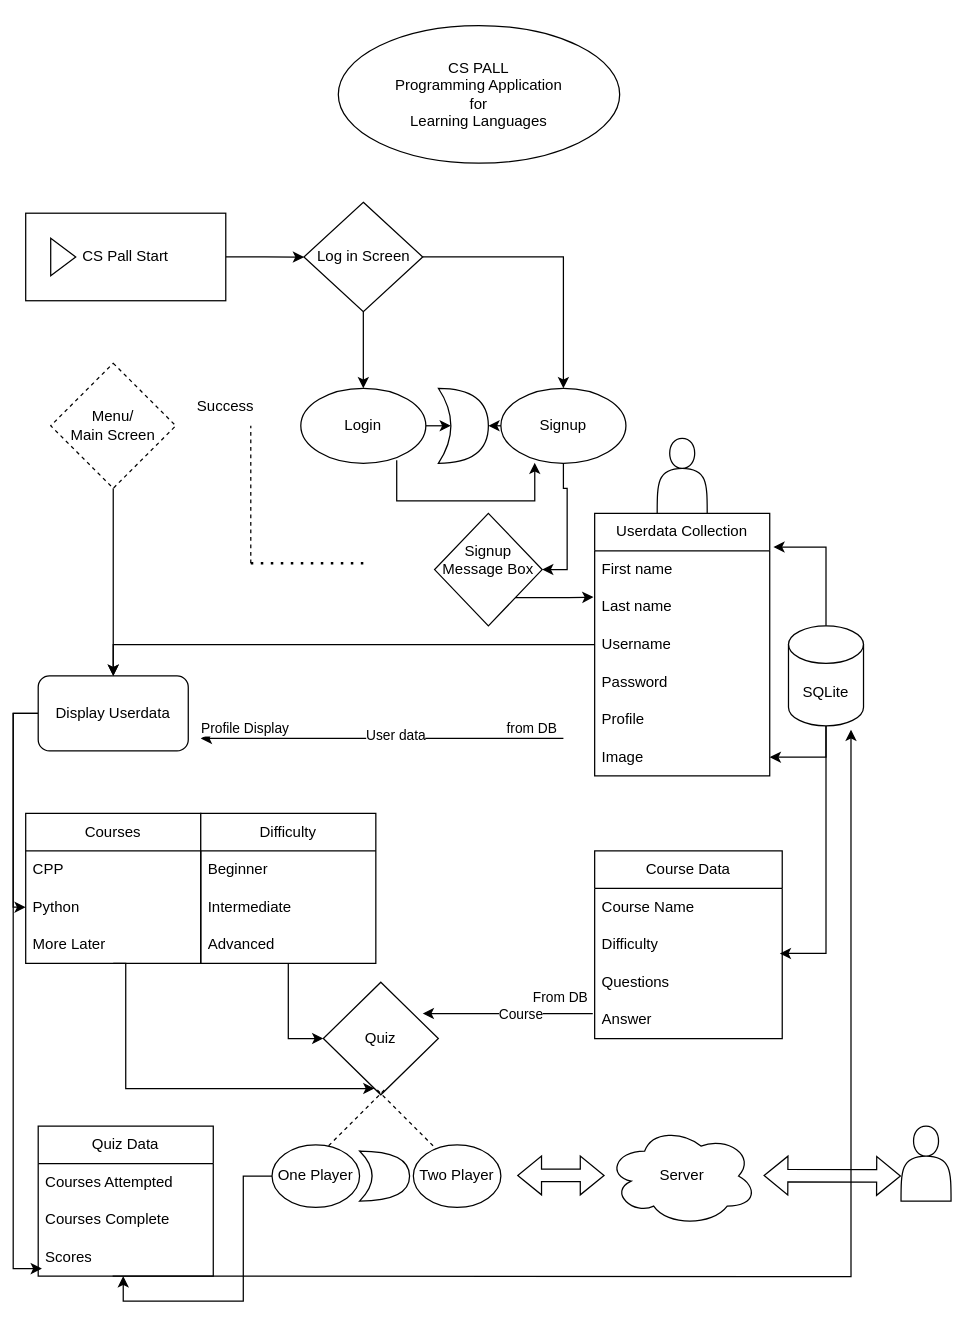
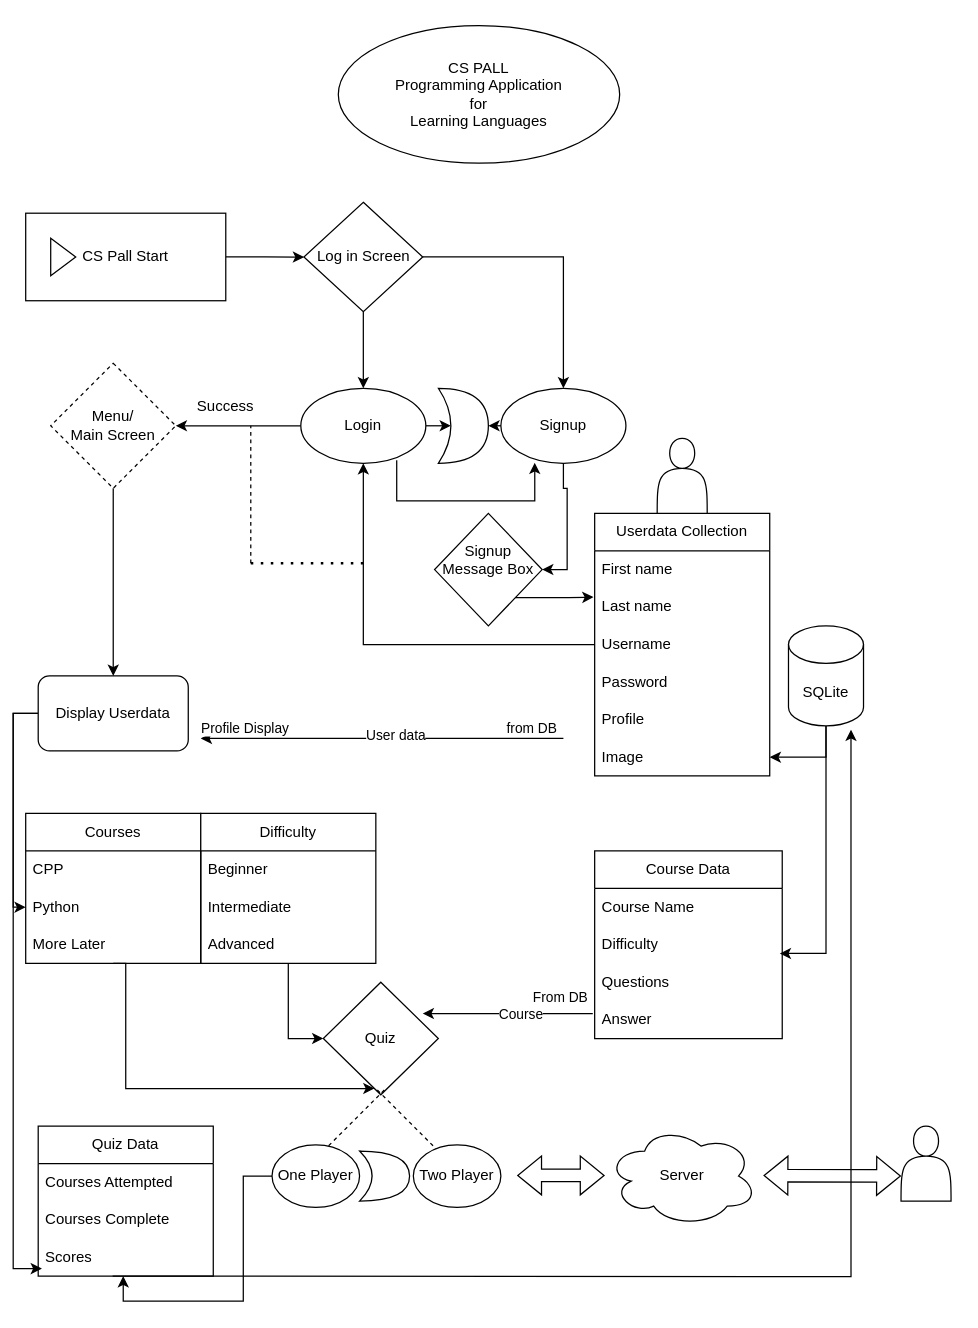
edge "Login" -> "Menu/ Main Screen": added
edge "SQLite" -> "First name": removed
edge "Username" -> "Display Userdata": now "Username" -> "Login"
